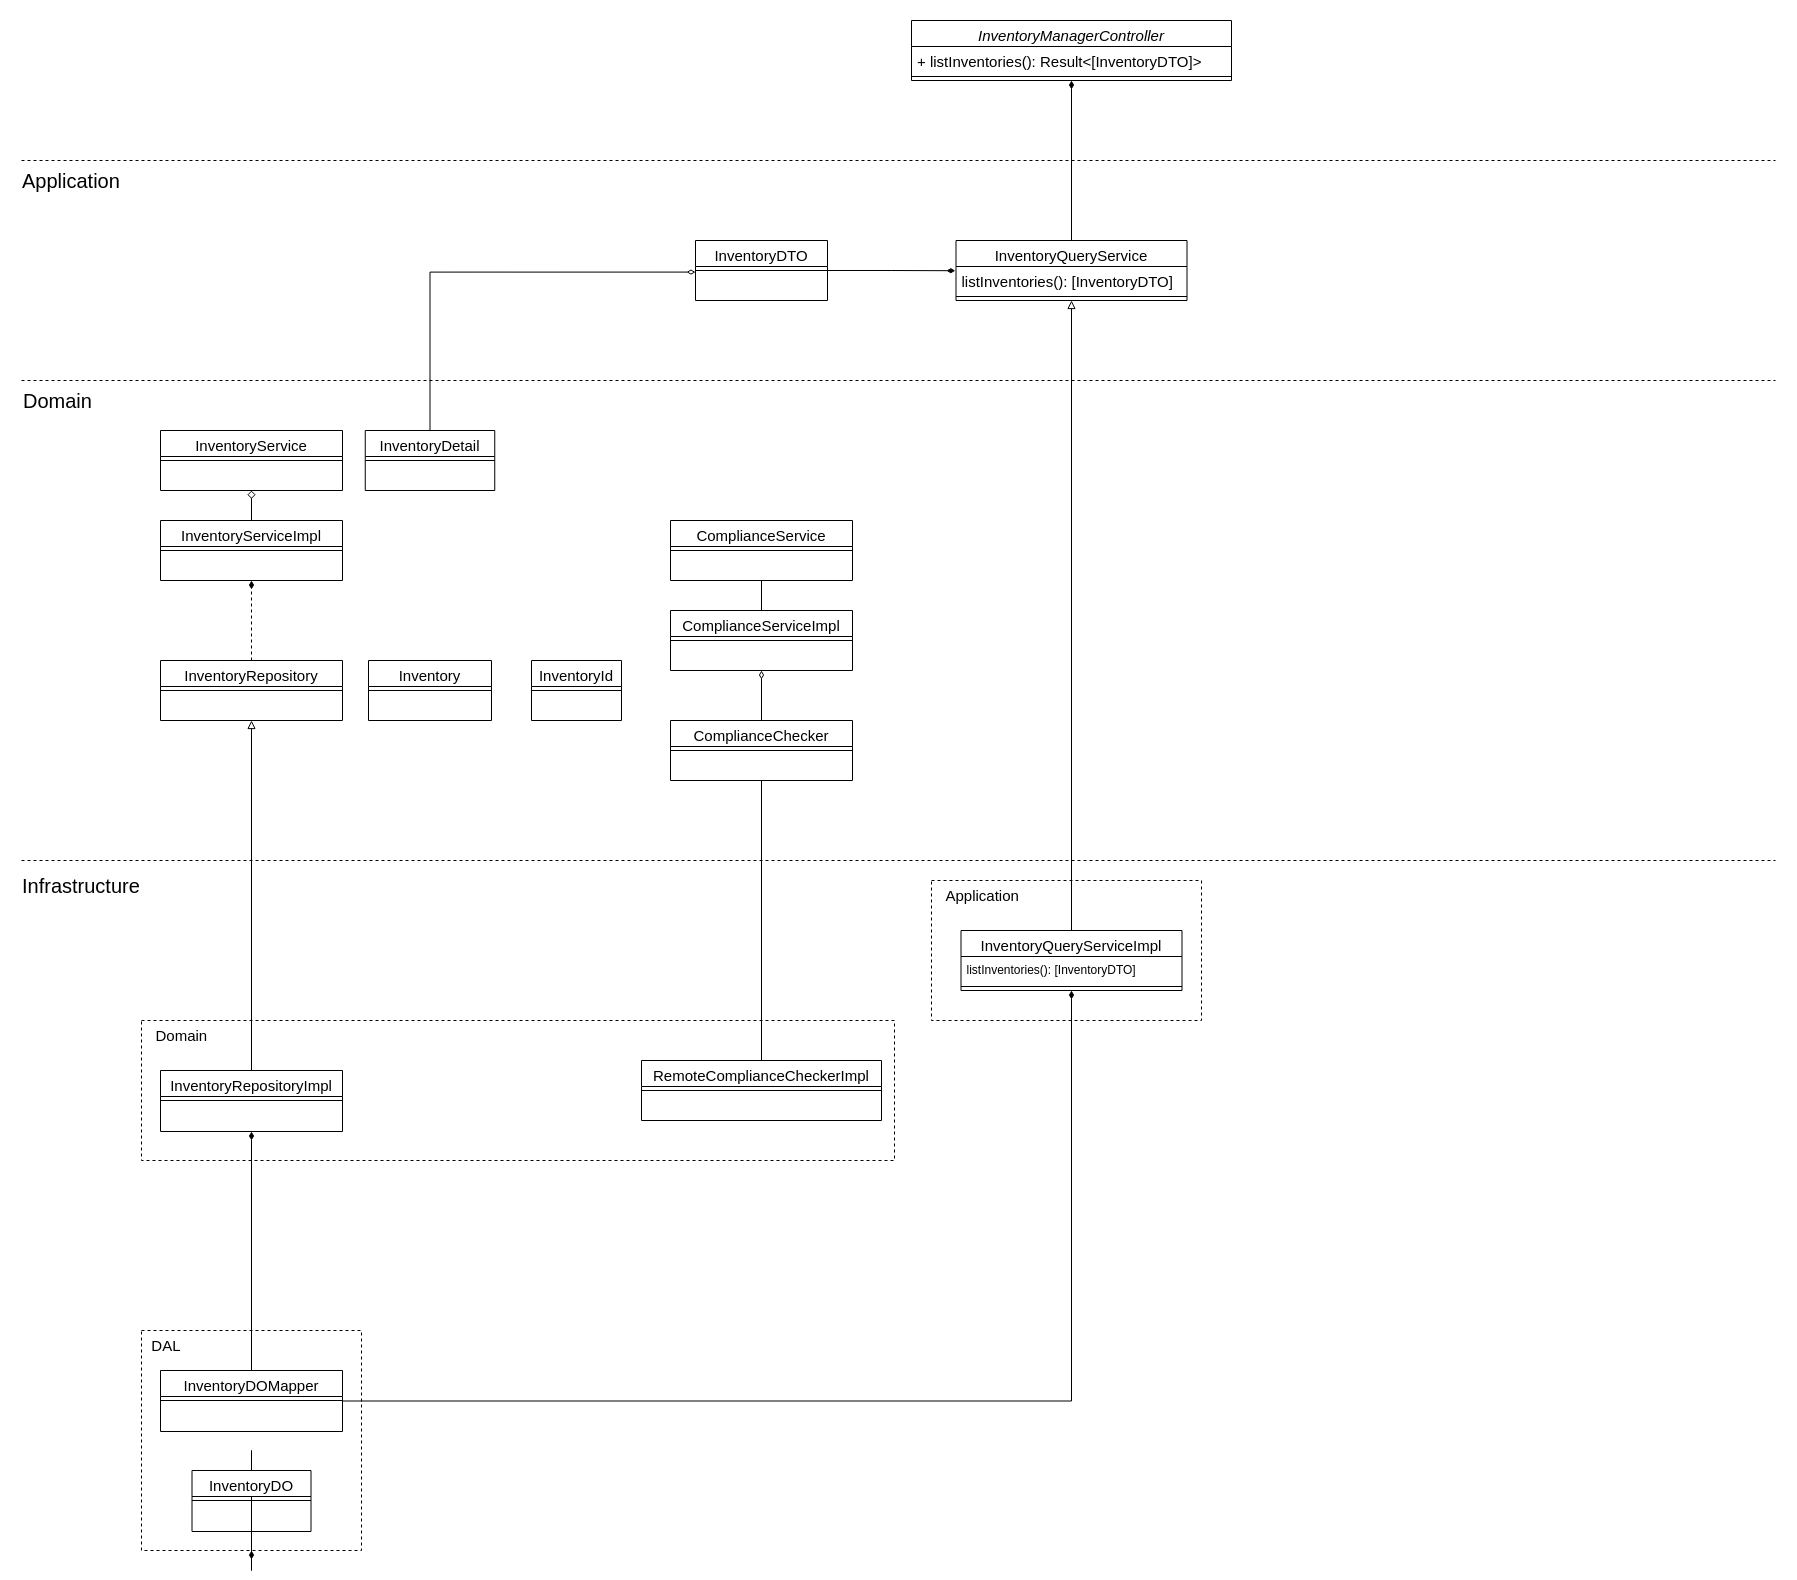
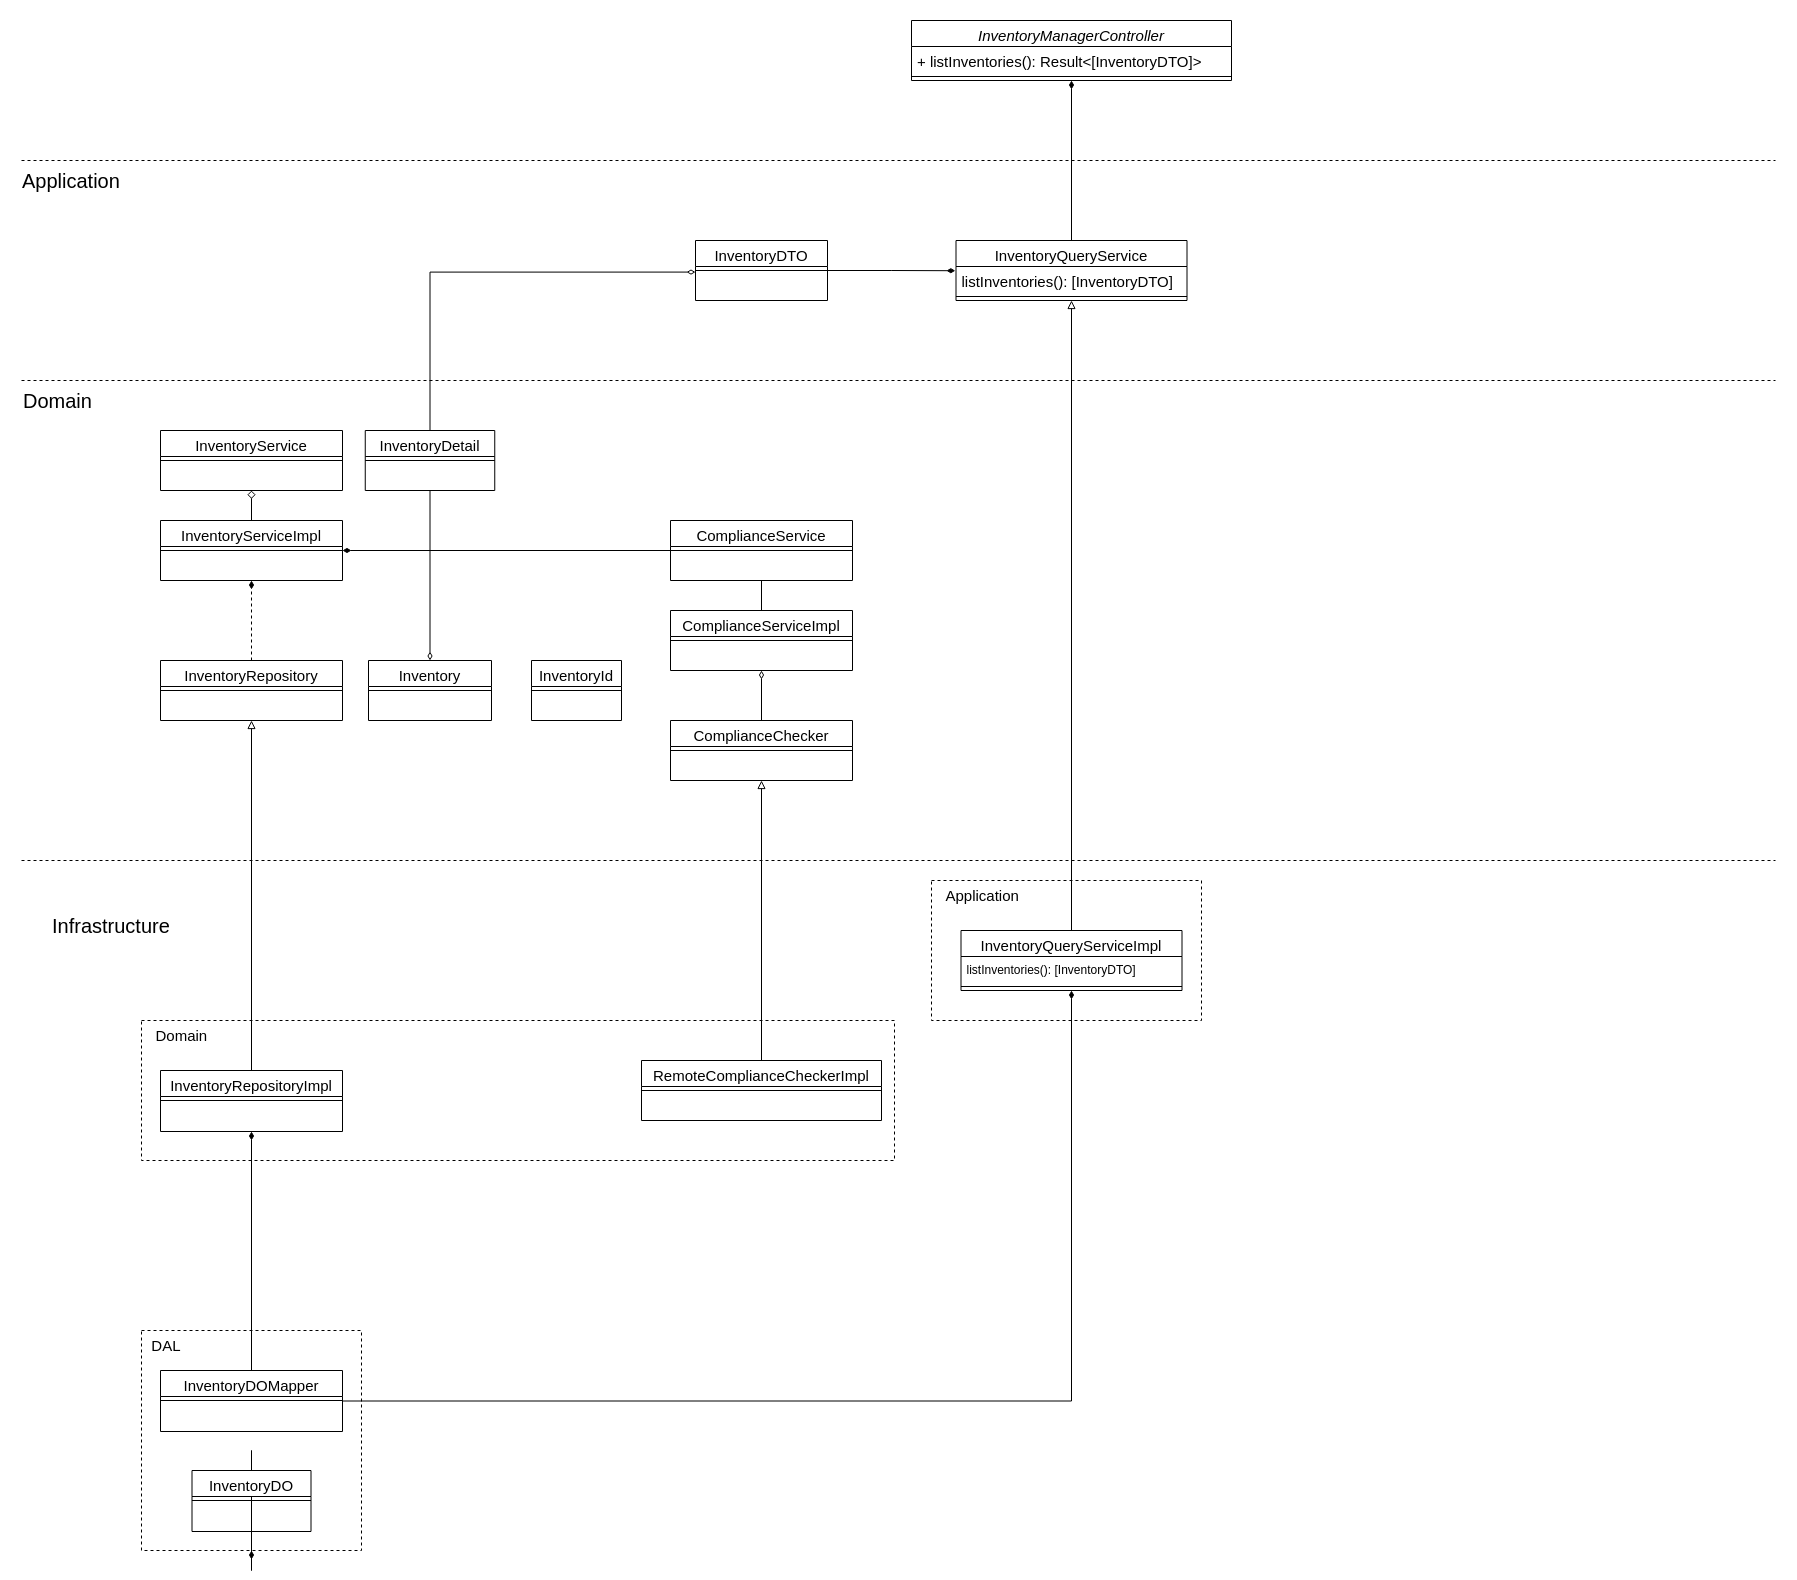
edge "ComplianceService" -> "InventoryServiceImpl": added
edge "InventoryDetail" -> "Inventory": added
edge "ComplianceChecker" -- "RemoteComplianceCheckerImpl": arrowhead none -> block
node "Infrastructure": moved (91, 886) -> (121, 926)
